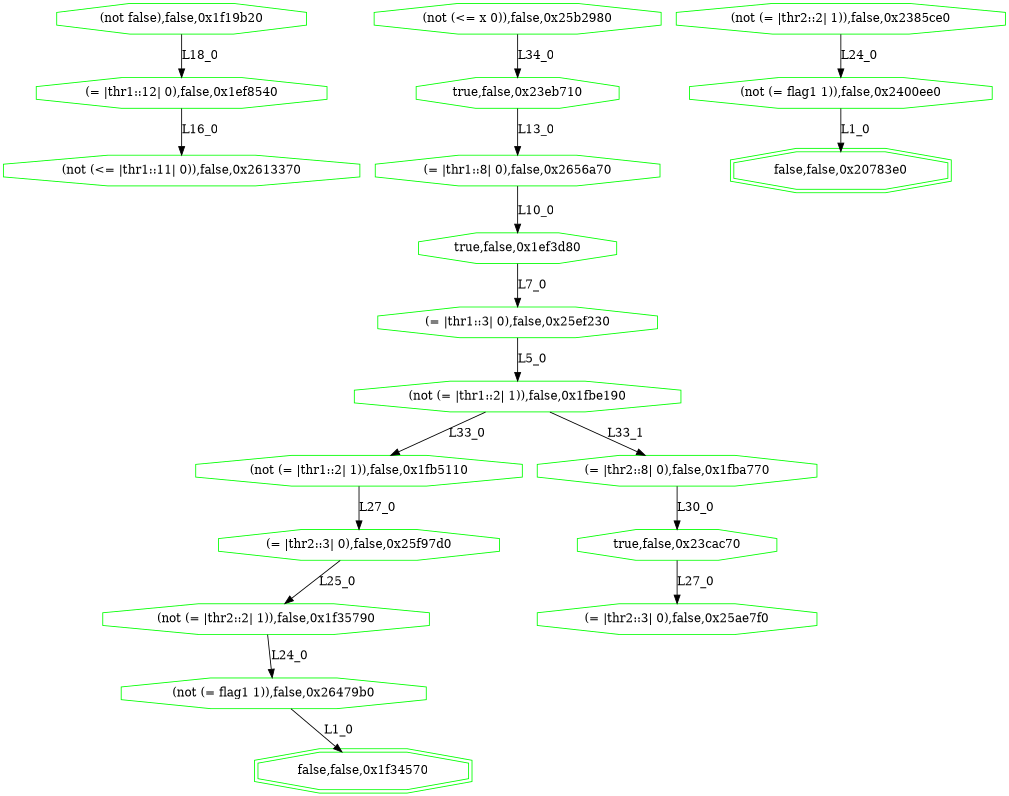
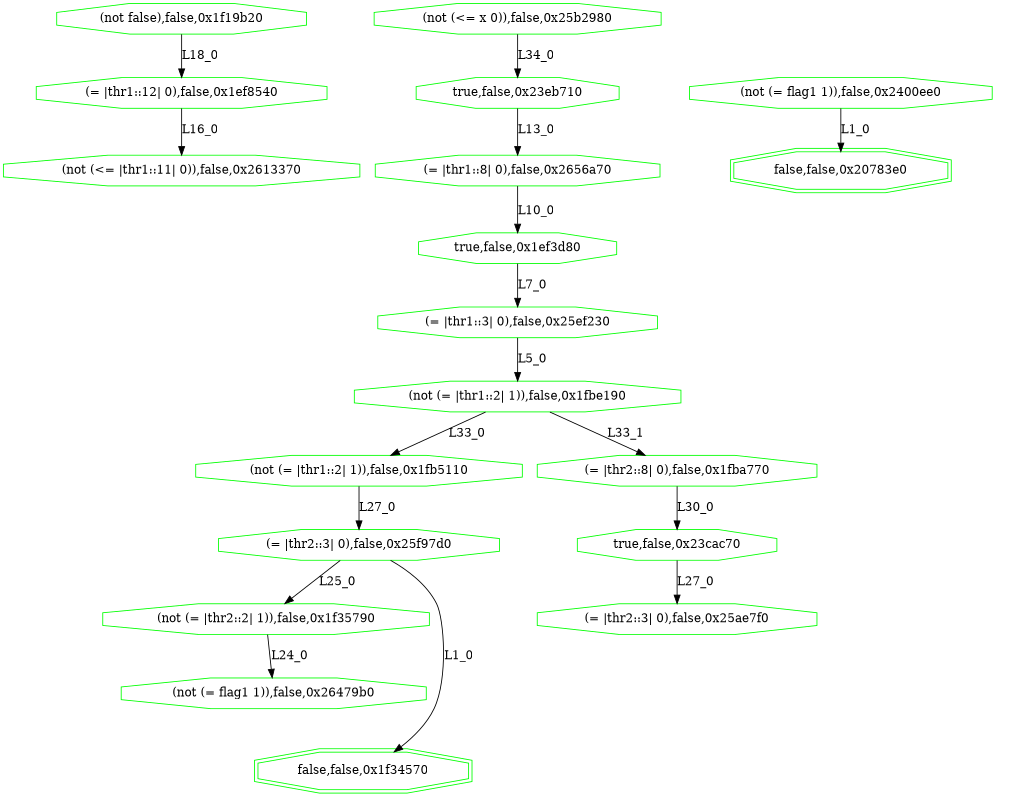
node "(not (= |thr2::2| 1)),false,0x2385ce0": removed
edge "(not (= flag1 1)),false,0x26479b0" -> "false,false,0x1f34570": now "(= |thr2::3| 0),false,0x25f97d0" -> "false,false,0x1f34570"
